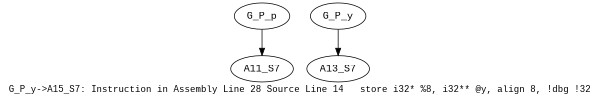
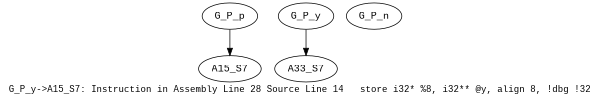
node "G_P_n": added
node "A11_S7": label "A11_S7" -> "A15_S7"
node "A13_S7": label "A13_S7" -> "A33_S7"
